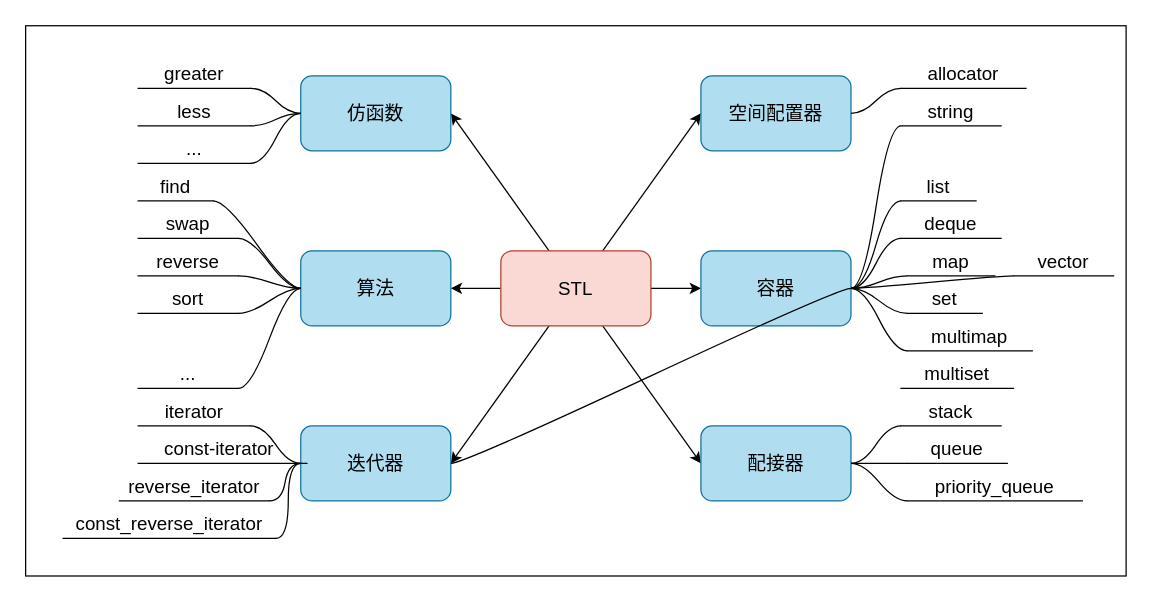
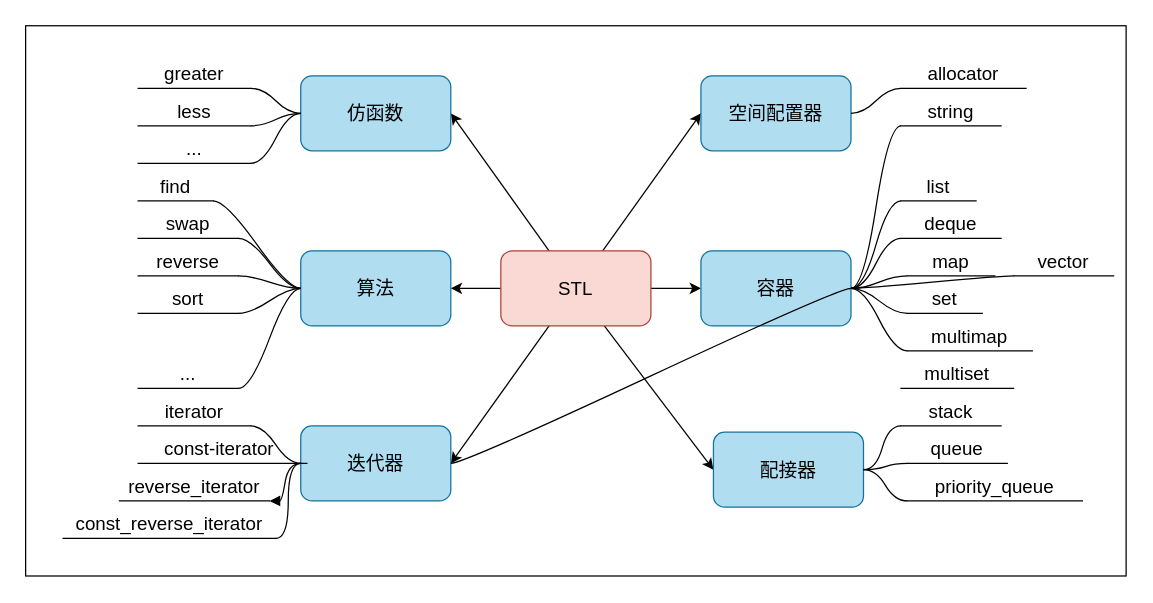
node "配接器": moved (776, 463) -> (788, 469)
edge "const-iterator" -- "reverse_iterator": arrowhead none -> block
